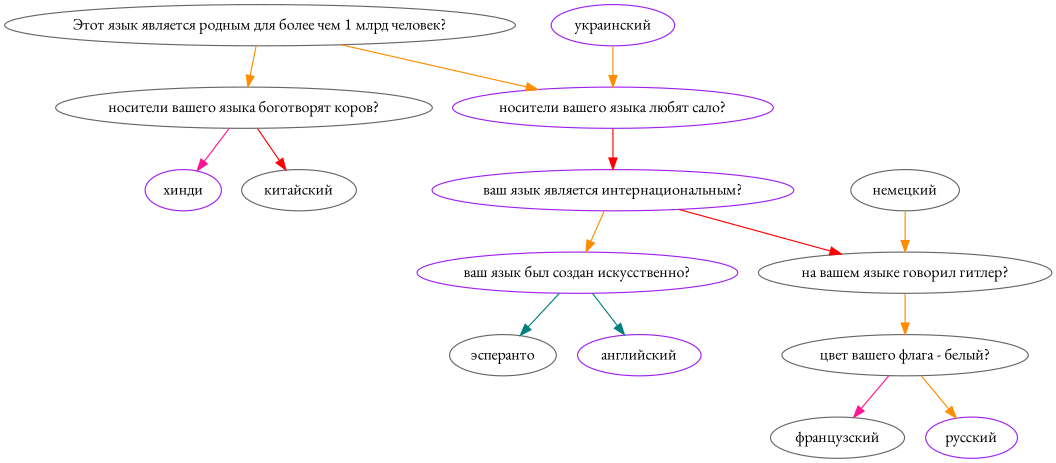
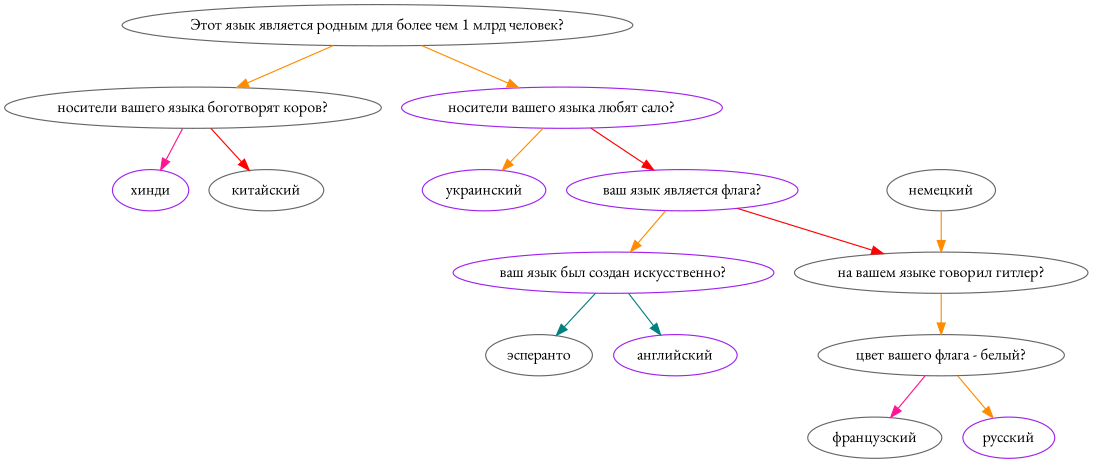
edge "украинский" -> "носители вашего языка любят сало?": reversed
node "ваш язык является интернациональным?": label "ваш язык является интернациональным?" -> "ваш язык является флага?"
